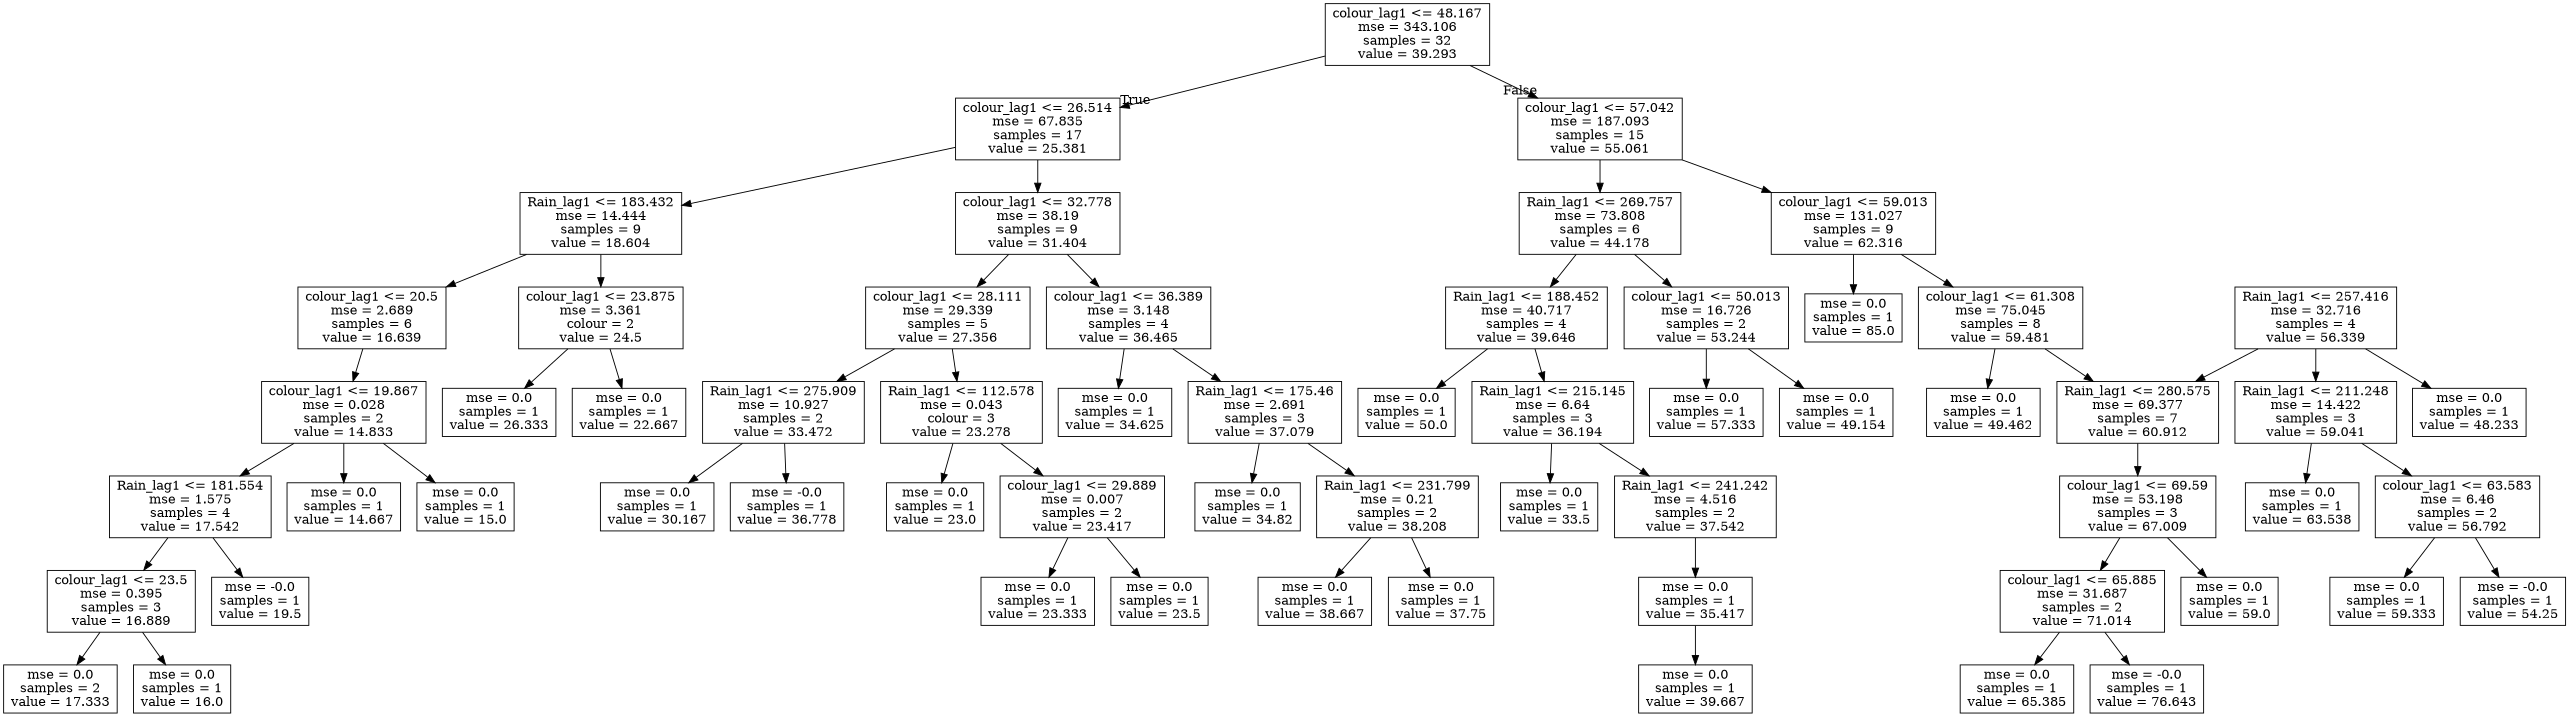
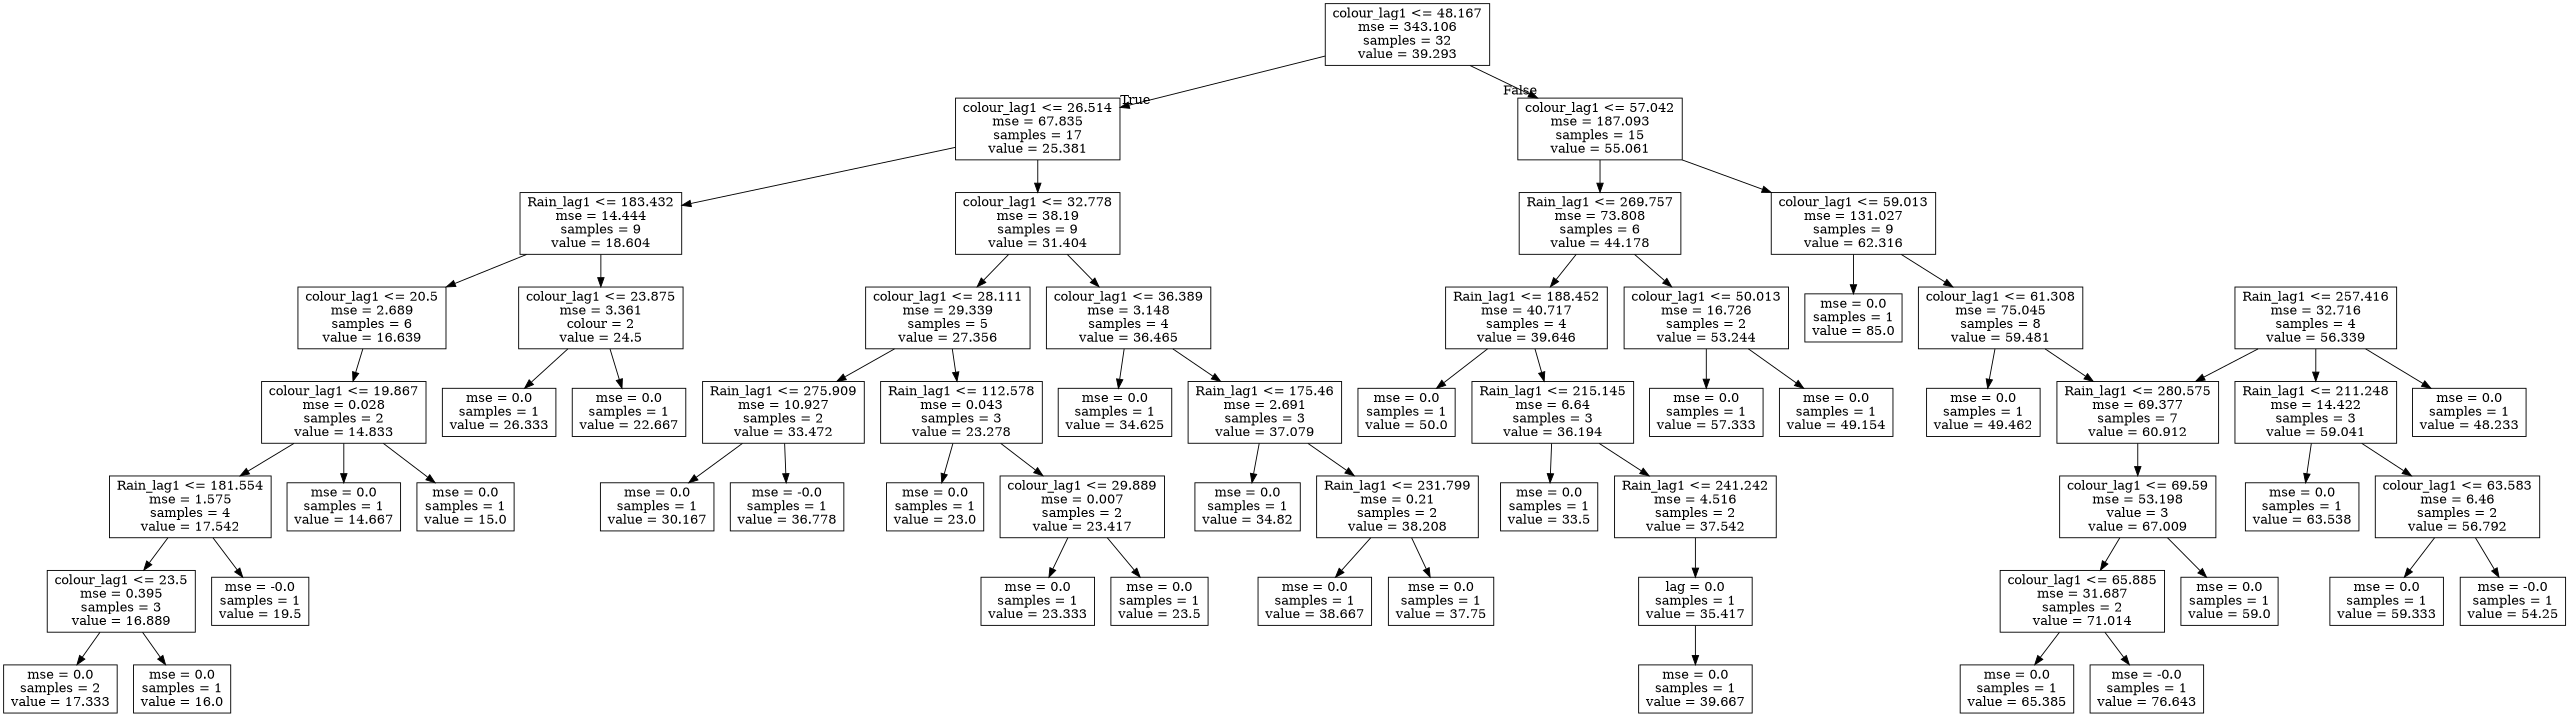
node "Rain_lag1 <= 112.578 mse = 0.043 colour = 3 value = 23.278": label "Rain_lag1 <= 112.578 mse = 0.043 colour = 3 value = 23.278" -> "Rain_lag1 <= 112.578 mse = 0.043 samples = 3 value = 23.278"
node "colour_lag1 <= 69.59 mse = 53.198 samples = 3 value = 67.009": label "colour_lag1 <= 69.59 mse = 53.198 samples = 3 value = 67.009" -> "colour_lag1 <= 69.59 mse = 53.198 value = 3 value = 67.009"
node "mse = 0.0 samples = 1 value = 35.417": label "mse = 0.0 samples = 1 value = 35.417" -> "lag = 0.0 samples = 1 value = 35.417"
